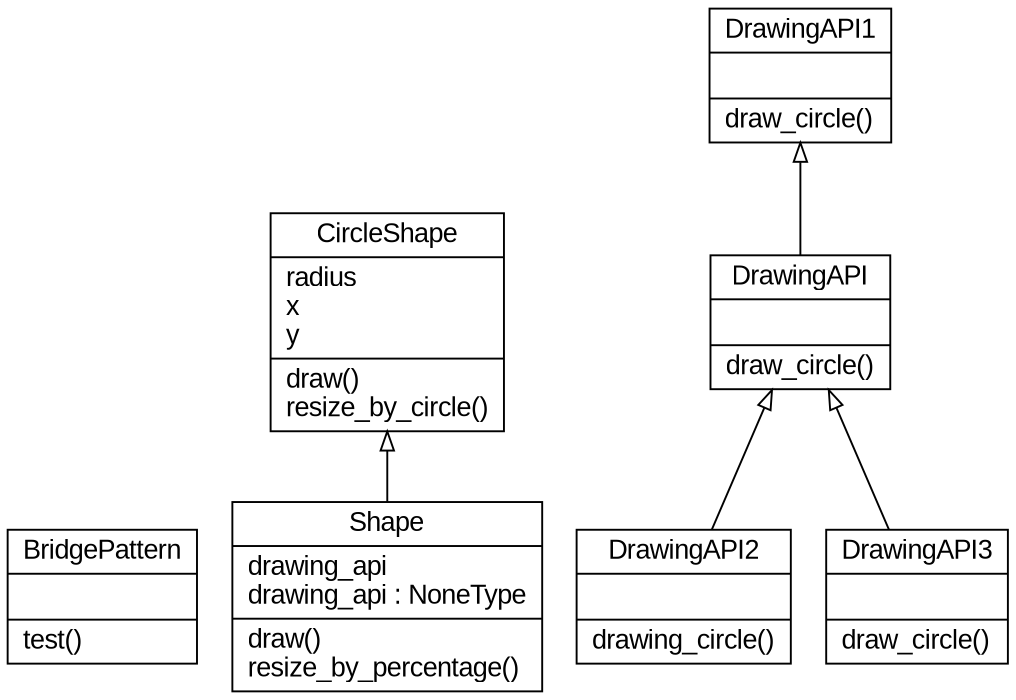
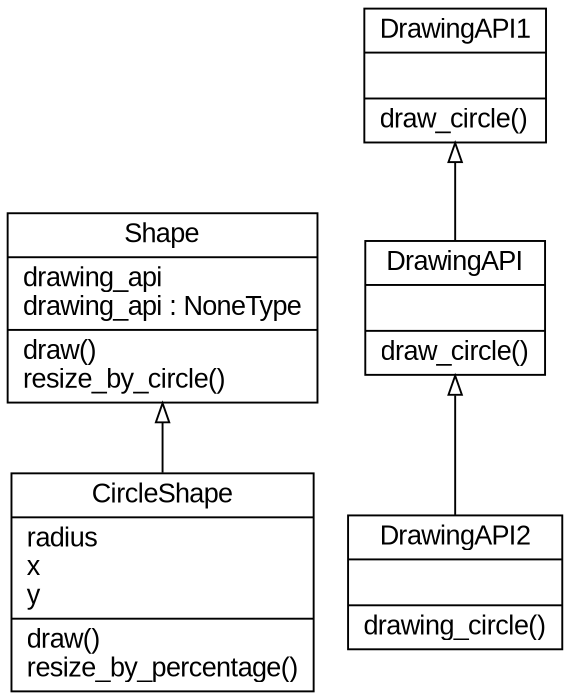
node "CircleShape": text "resize_by_circle()" -> "resize_by_percentage()"
edge "Shape" -> "CircleShape": reversed
node "BridgePattern": removed
node "DrawingAPI3": removed
node "Shape": text "resize_by_percentage()" -> "resize_by_circle()"
